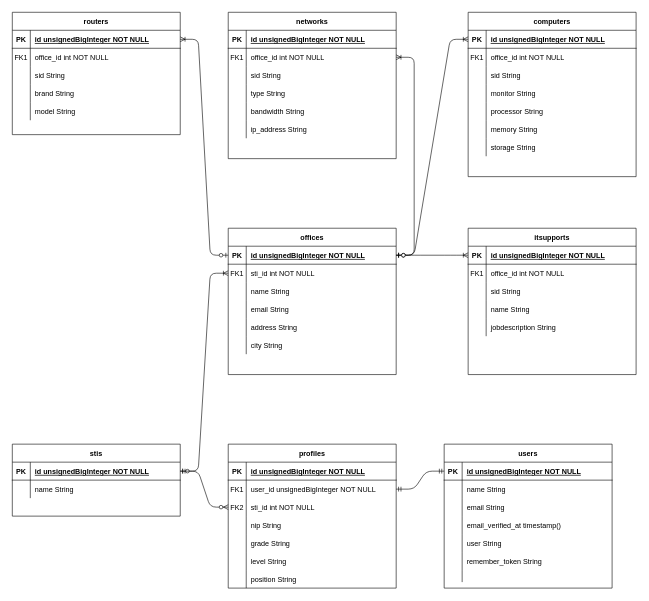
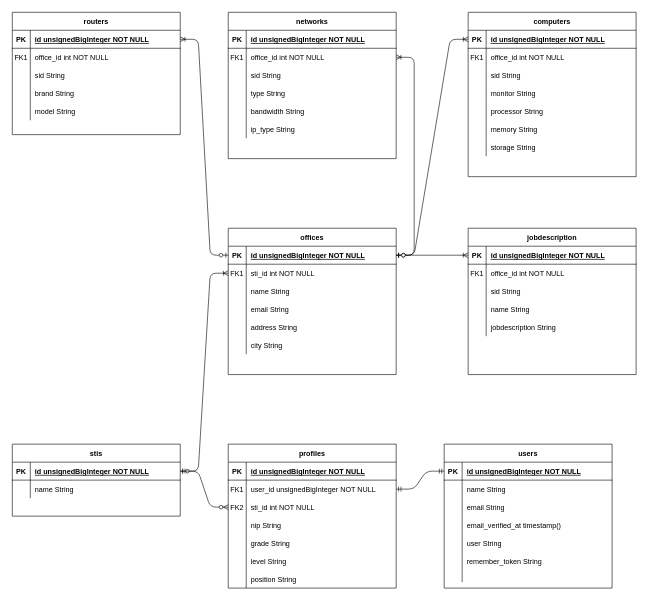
node "ip_address String": label "ip_address String" -> "ip_type String"
node "itsupports": label "itsupports" -> "jobdescription"
